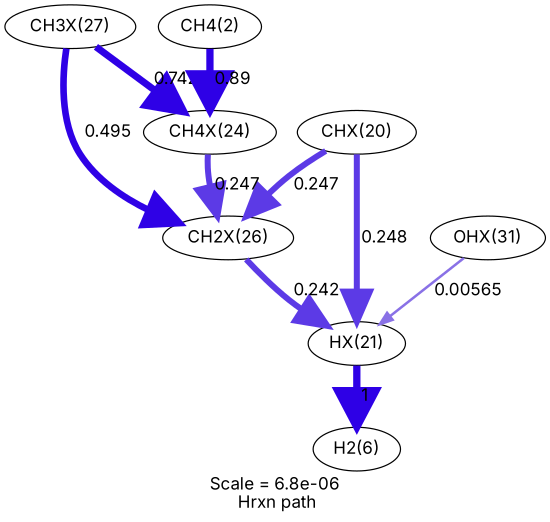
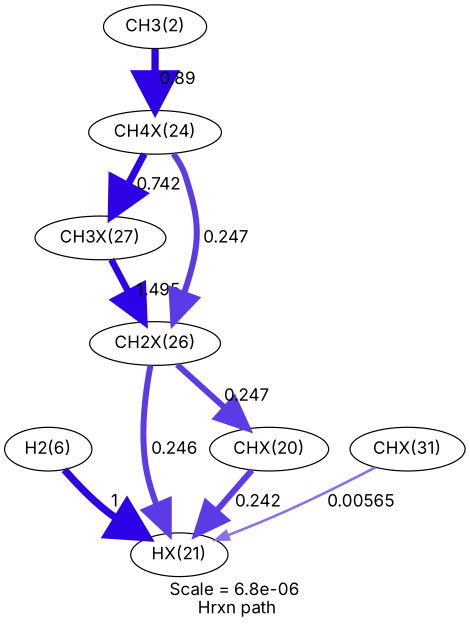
node "CH4(2)": label "CH4(2)" -> "CH3(2)"
edge "CH3X(27)" -> "CH4X(24)": reversed
edge "CH3X(27)" -> "CH2X(26)": label " 0.495" -> " 1.495"
edge "CHX(20)" -> "CH2X(26)": reversed
edge "CHX(20)" -> "HX(21)": label " 0.248" -> " 0.242"
node "OHX(31)": label "OHX(31)" -> "CHX(31)"
edge "CH2X(26)" -> "HX(21)": label " 0.242" -> " 0.246"
edge "HX(21)" -> "H2(6)": reversed
